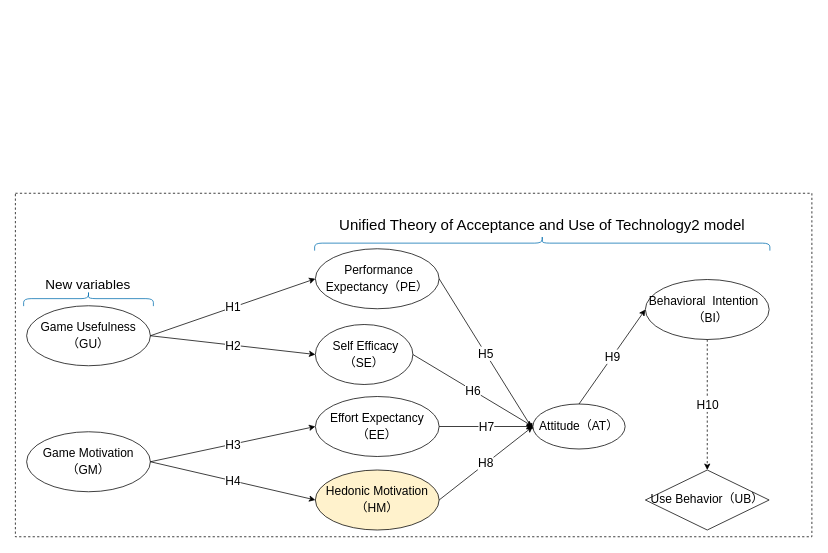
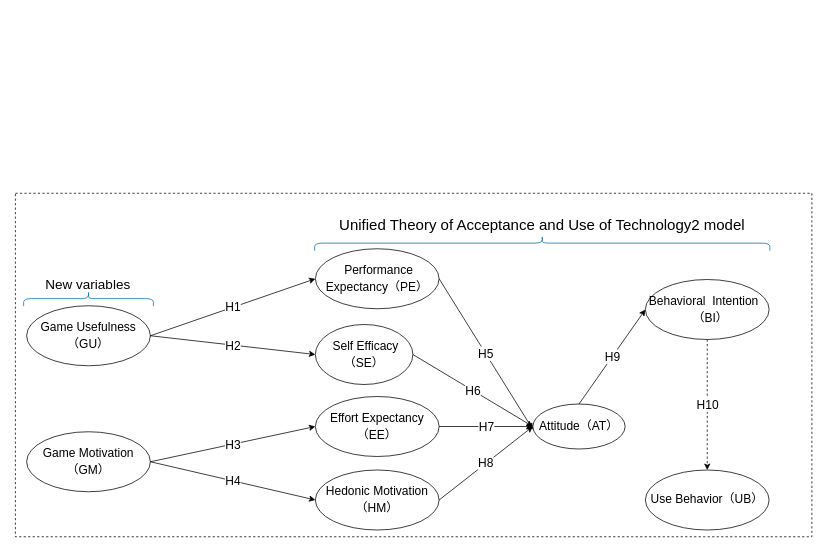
node "Hedonic Motivation （HM）": fillcolor #fff2cc -> #ffffff
node "Use Behavior（UB）": shape diamond -> ellipse
